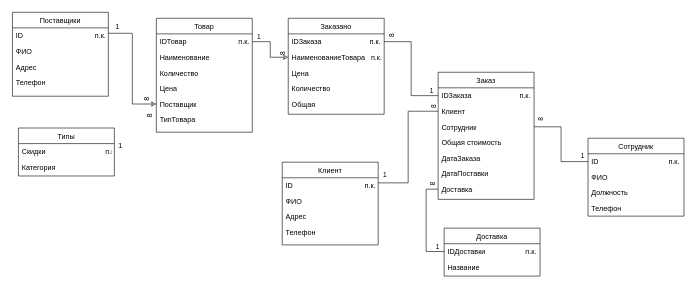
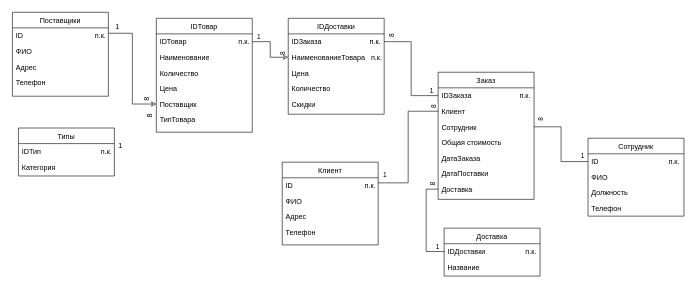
node "Товар": label "Товар" -> "IDТовар"
node "Заказано": label "Заказано" -> "IDДоставки"
node "Общая": label "Общая" -> "Скидки"
node "Скидки п.к.": label "Скидки п.к." -> "IDТип п.к."
